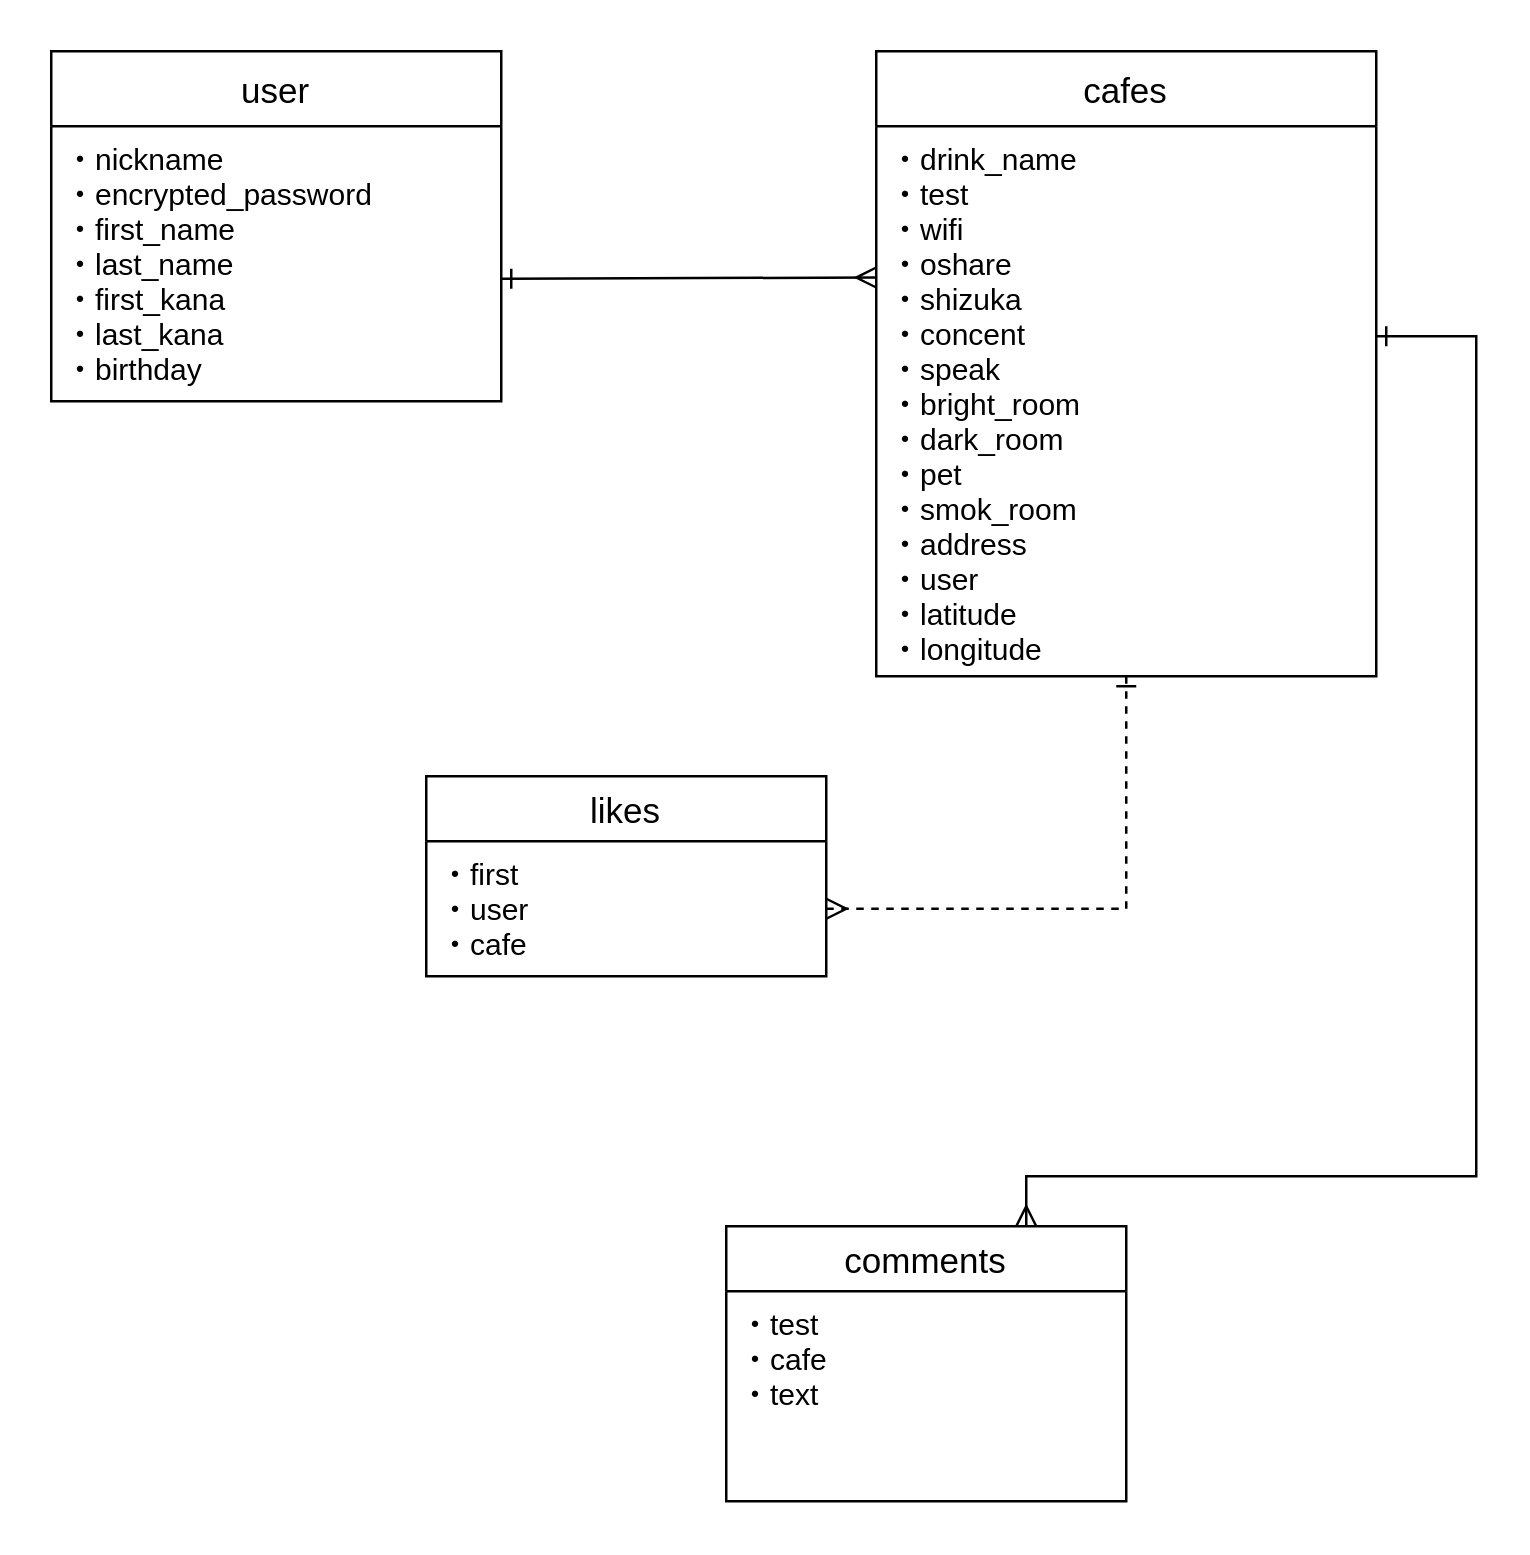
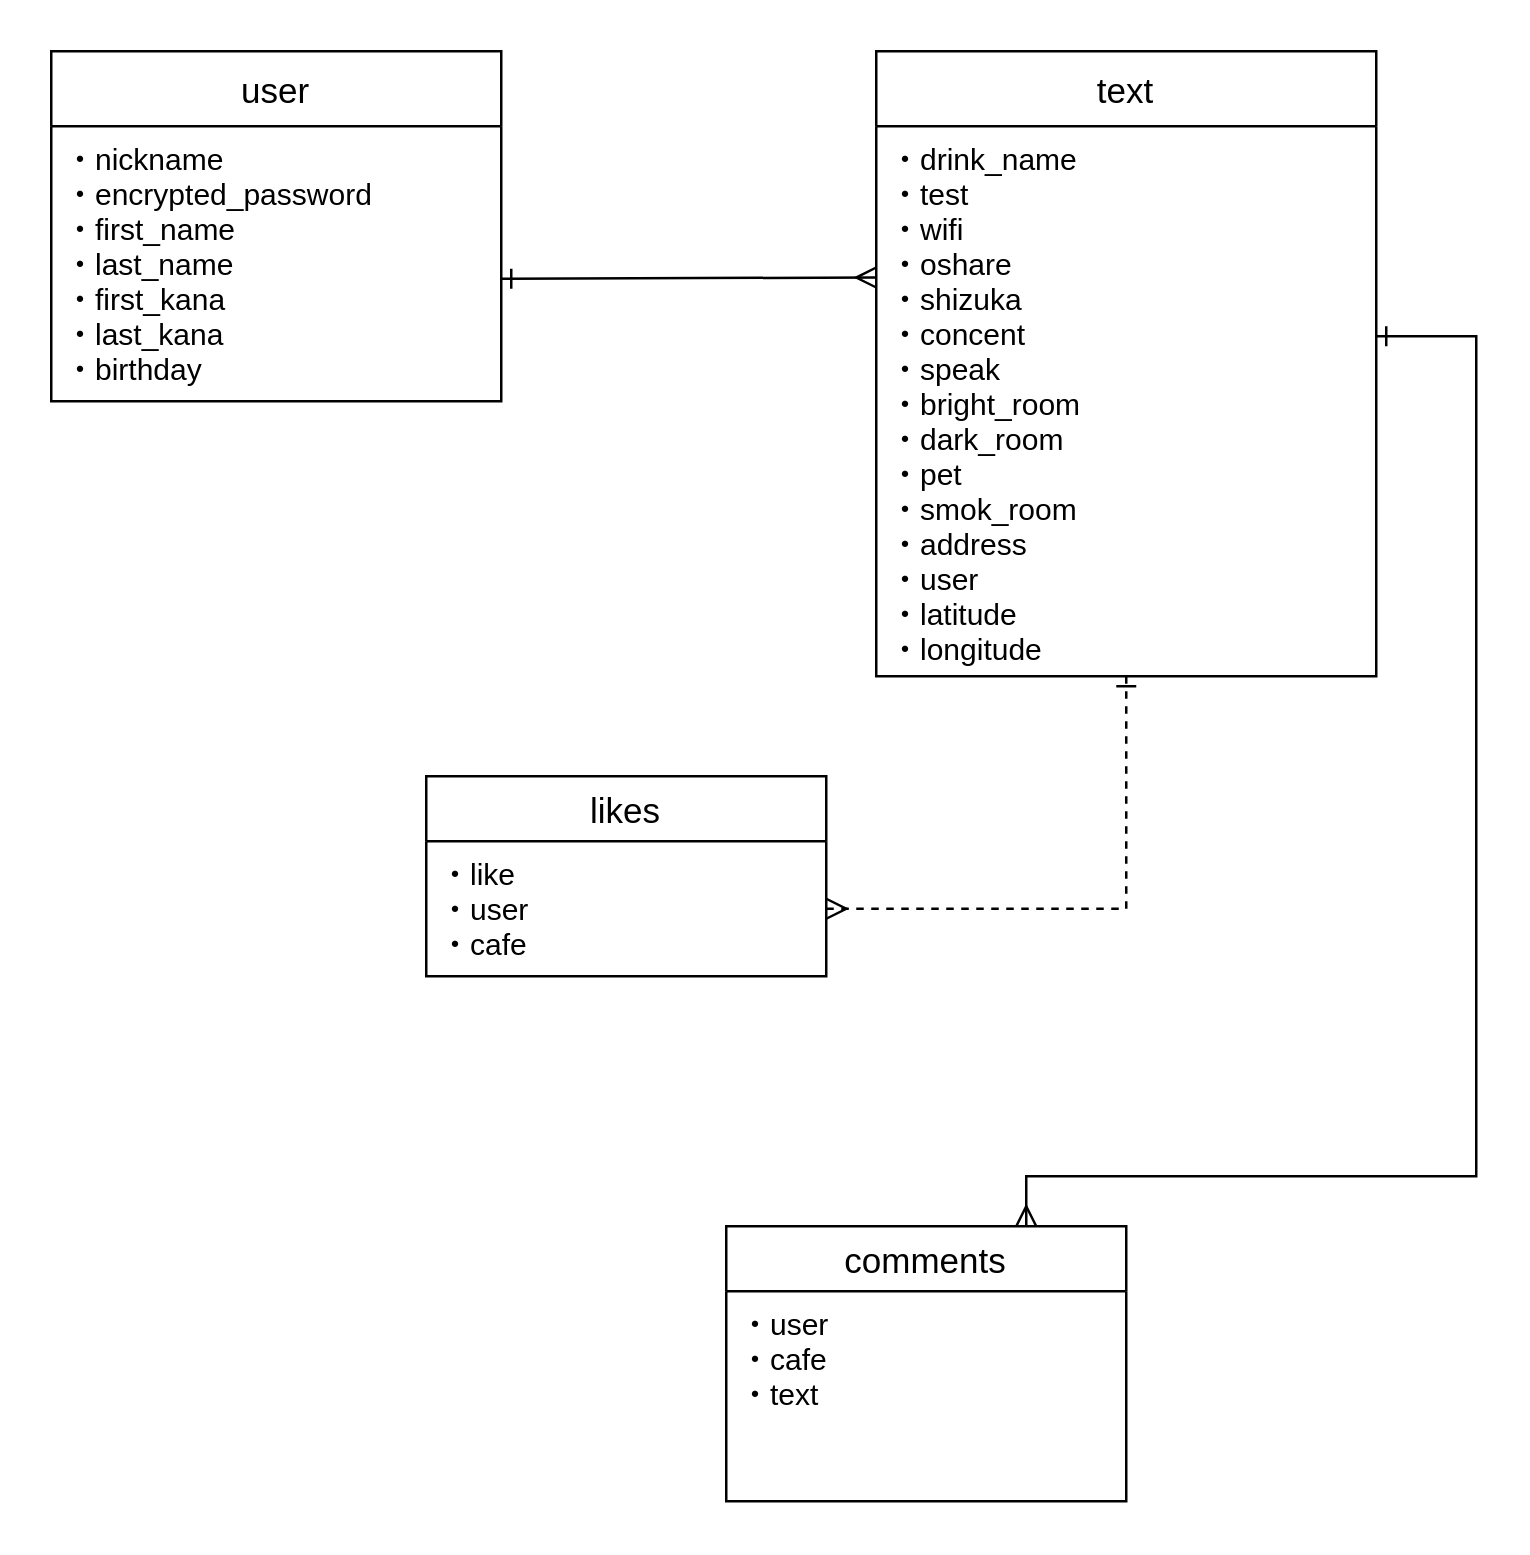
node "cafes": label "cafes" -> "text"
node "・first ・user ・cafe": label "・first ・user ・cafe" -> "・like ・user ・cafe"
node "・test ・cafe ・text": label "・test ・cafe ・text" -> "・user ・cafe ・text"
